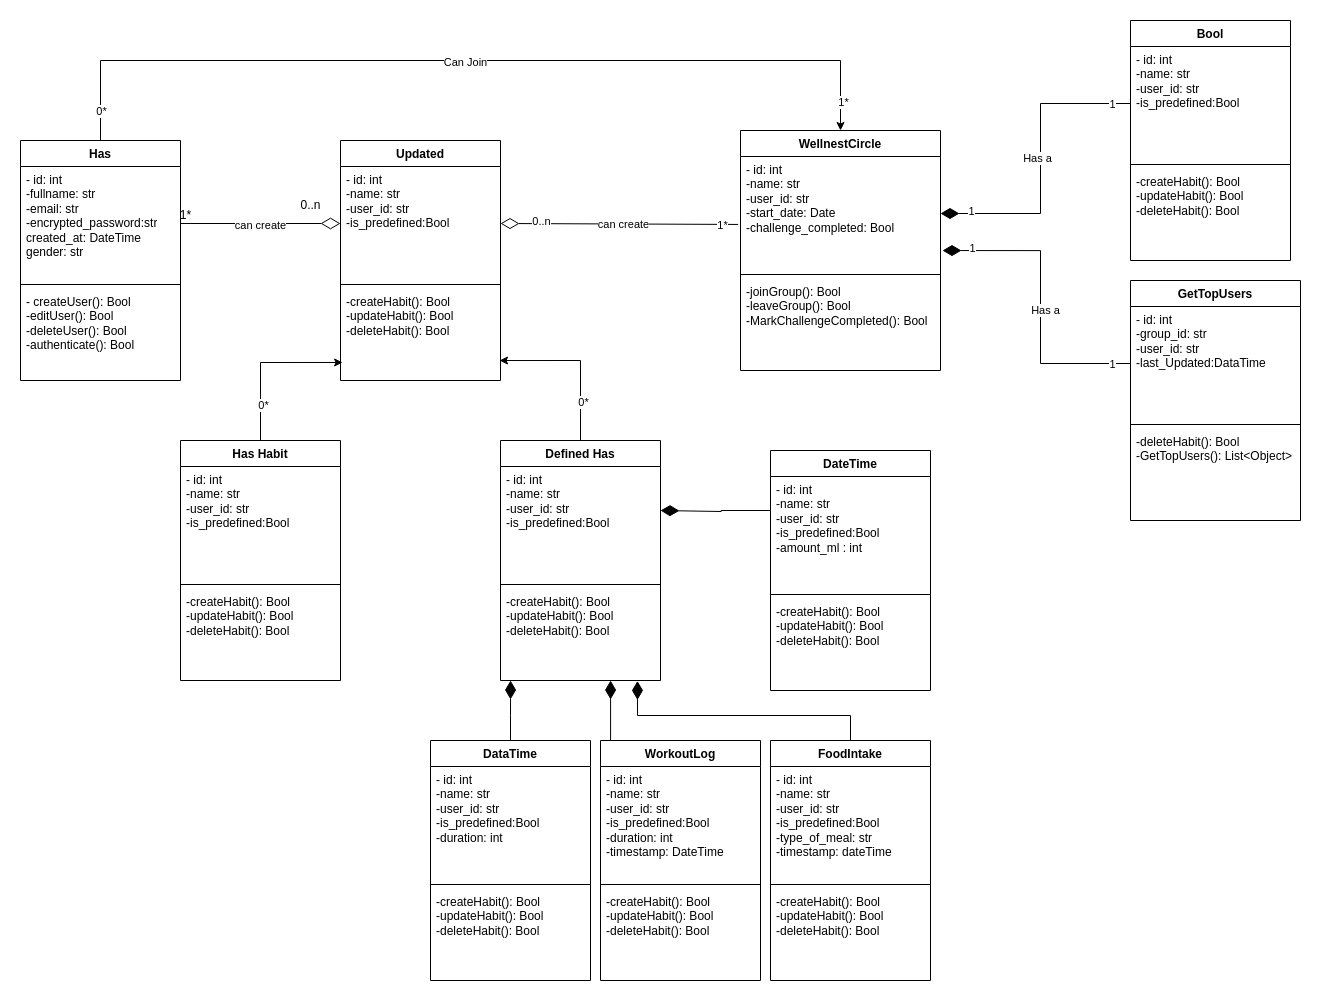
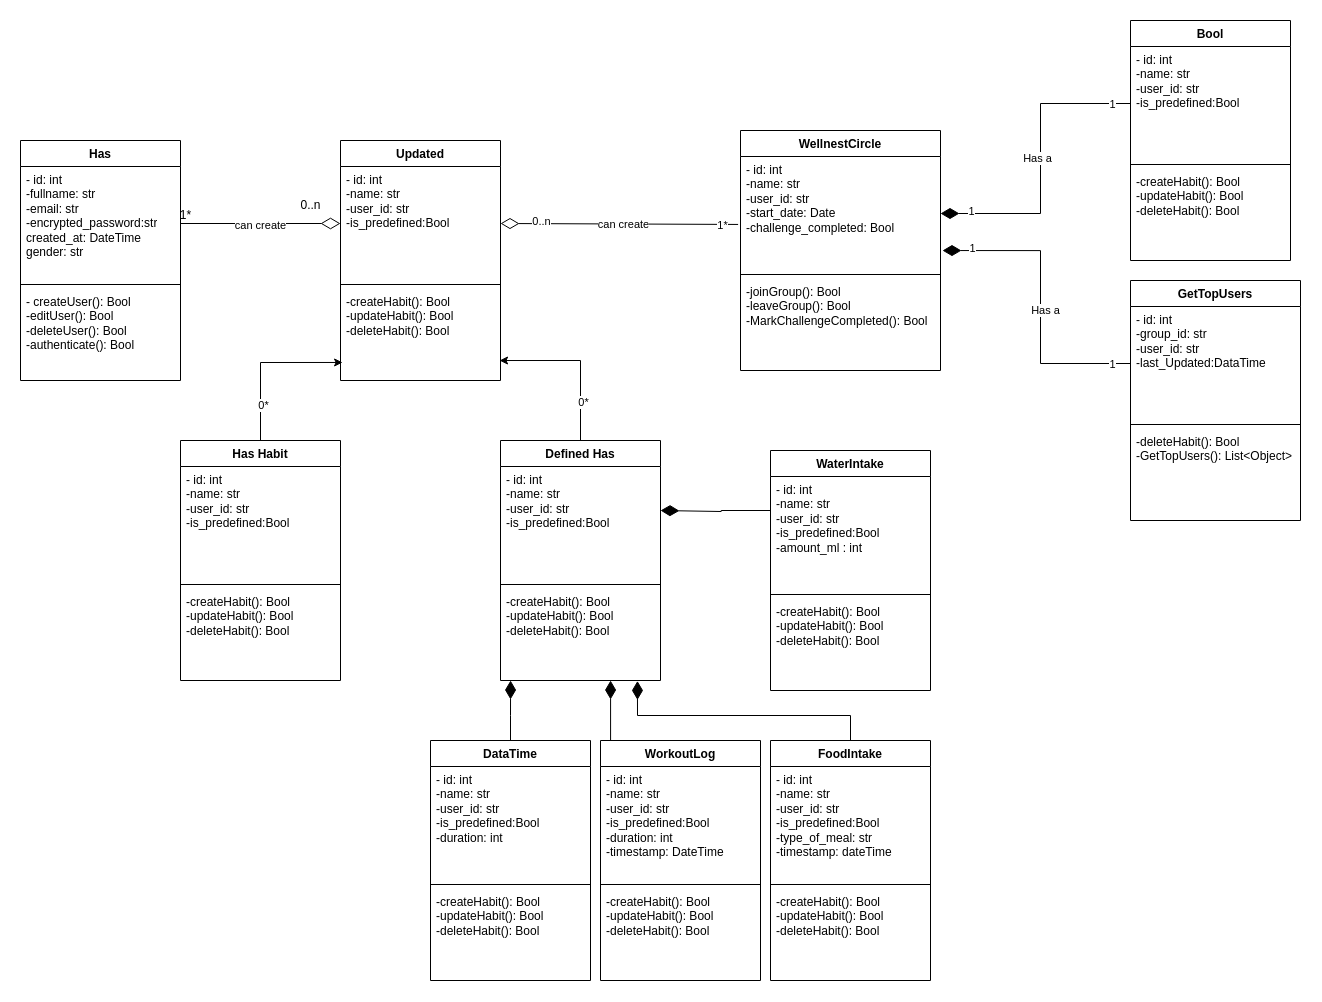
edge "Has" -> "WellnestCircle": removed, labels "0*", "Can Join", "1*"
node "DateTime": label "DateTime" -> "WaterIntake"
